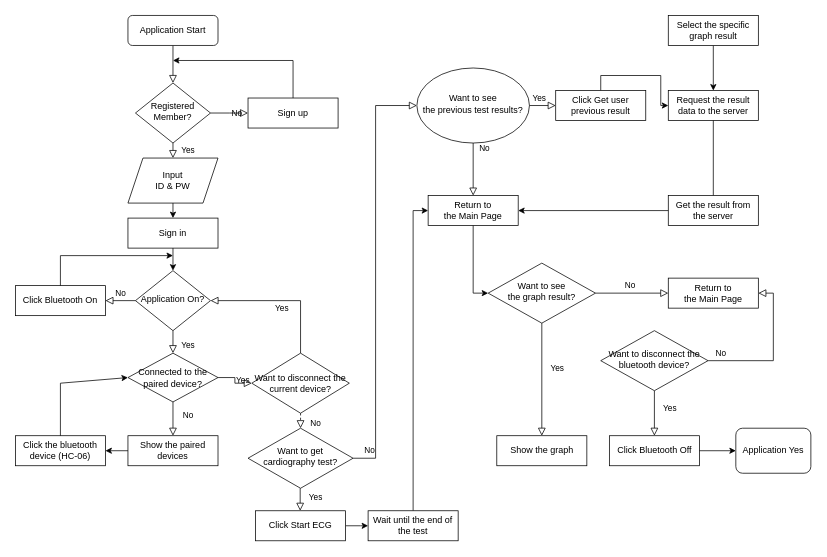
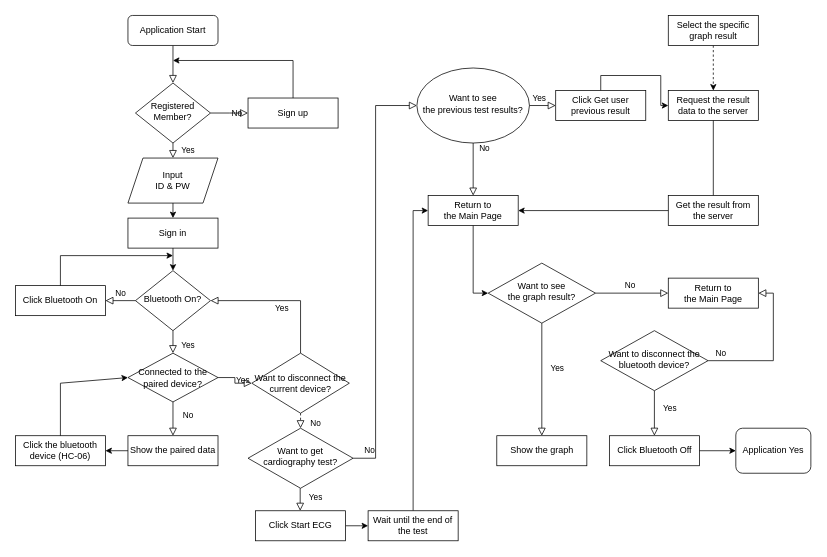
edge "Select the specific graph result" -> "Request the result data to the server": style solid -> dashed
node "Application On?": label "Application On?" -> "Bluetooth On?"
node "Show the paired devices": label "Show the paired devices" -> "Show the paired data"
